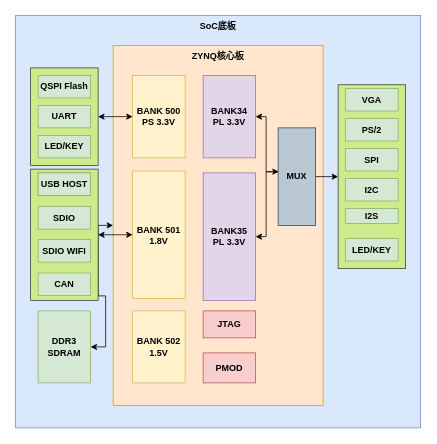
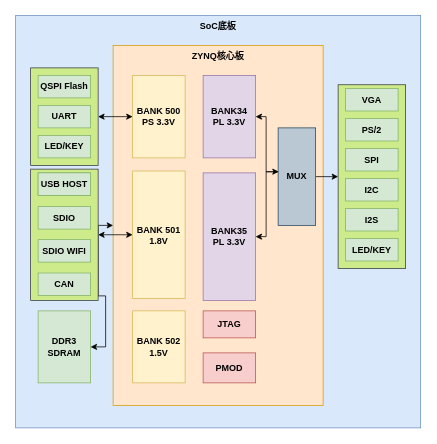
node "I2S": size 53x15 -> 53x23
